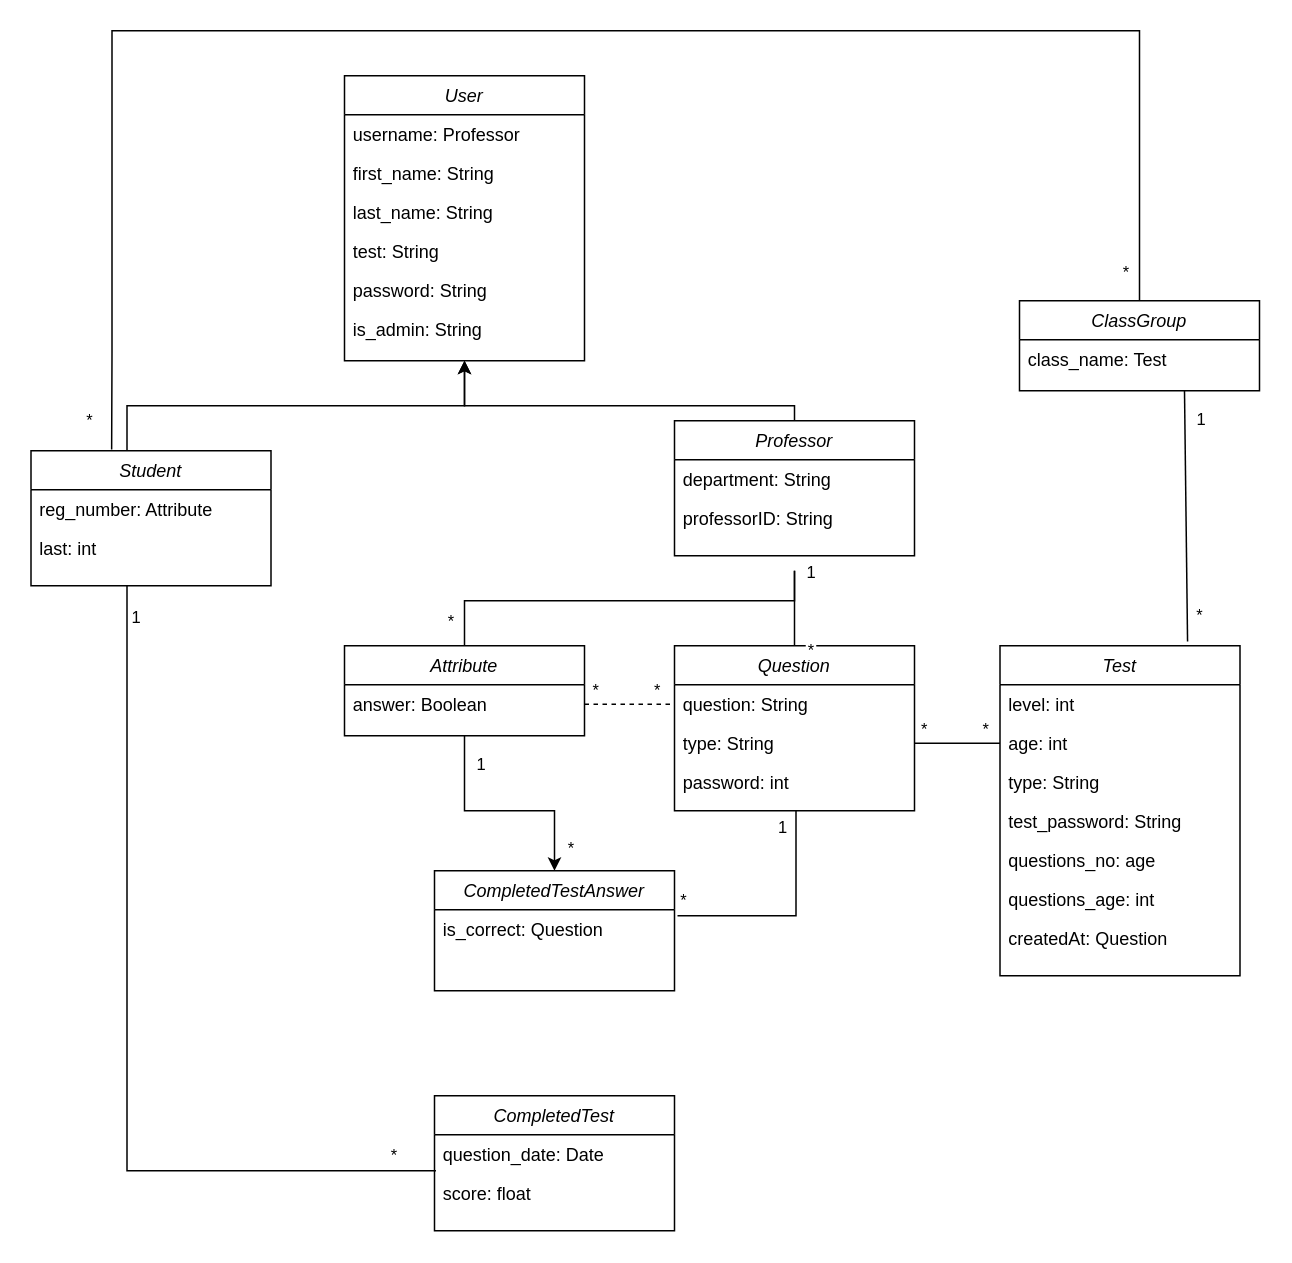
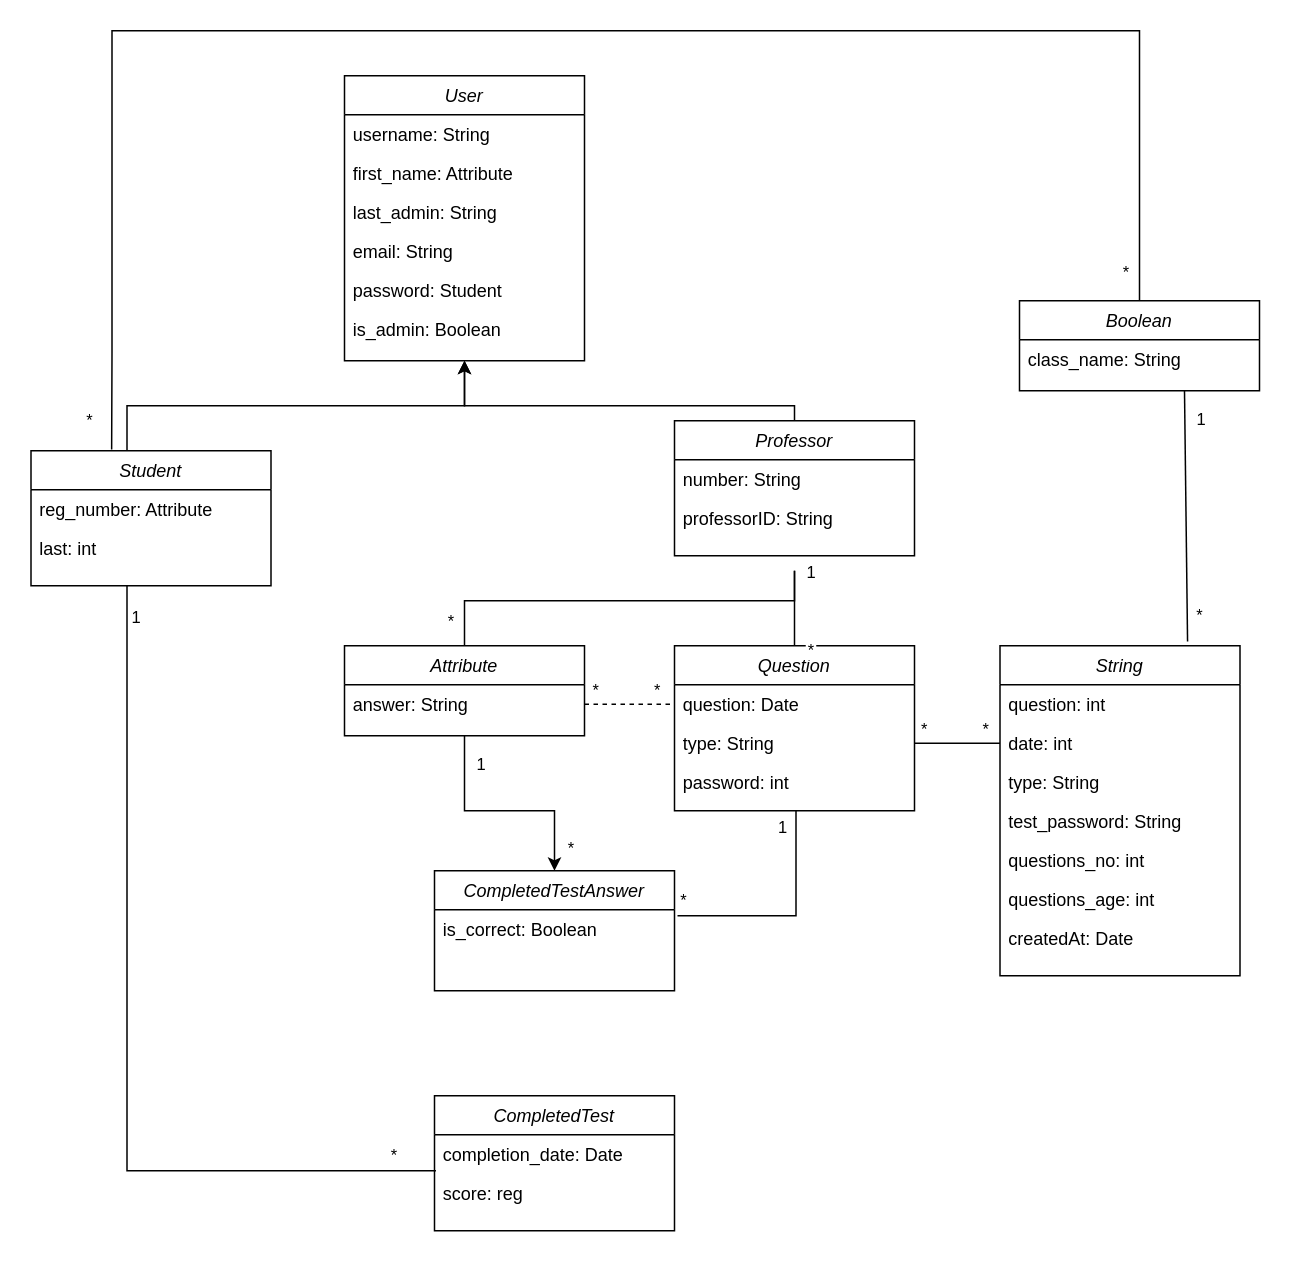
node "username: Professor": label "username: Professor" -> "username: String"
node "first_name: String": label "first_name: String" -> "first_name: Attribute"
node "last_name: String": label "last_name: String" -> "last_admin: String"
node "test: String": label "test: String" -> "email: String"
node "password: String": label "password: String" -> "password: Student"
node "ClassGroup": label "ClassGroup" -> "Boolean"
node "is_admin: String": label "is_admin: String" -> "is_admin: Boolean"
node "class_name: Test": label "class_name: Test" -> "class_name: String"
node "department: String": label "department: String" -> "number: String"
node "Test": label "Test" -> "String"
node "answer: Boolean": label "answer: Boolean" -> "answer: String"
node "question: String": label "question: String" -> "question: Date"
node "level: int": label "level: int" -> "question: int"
node "age: int": label "age: int" -> "date: int"
node "questions_no: age": label "questions_no: age" -> "questions_no: int"
node "is_correct: Question": label "is_correct: Question" -> "is_correct: Boolean"
node "createdAt: Question": label "createdAt: Question" -> "createdAt: Date"
node "question_date: Date": label "question_date: Date" -> "completion_date: Date"
node "score: float": label "score: float" -> "score: reg"
